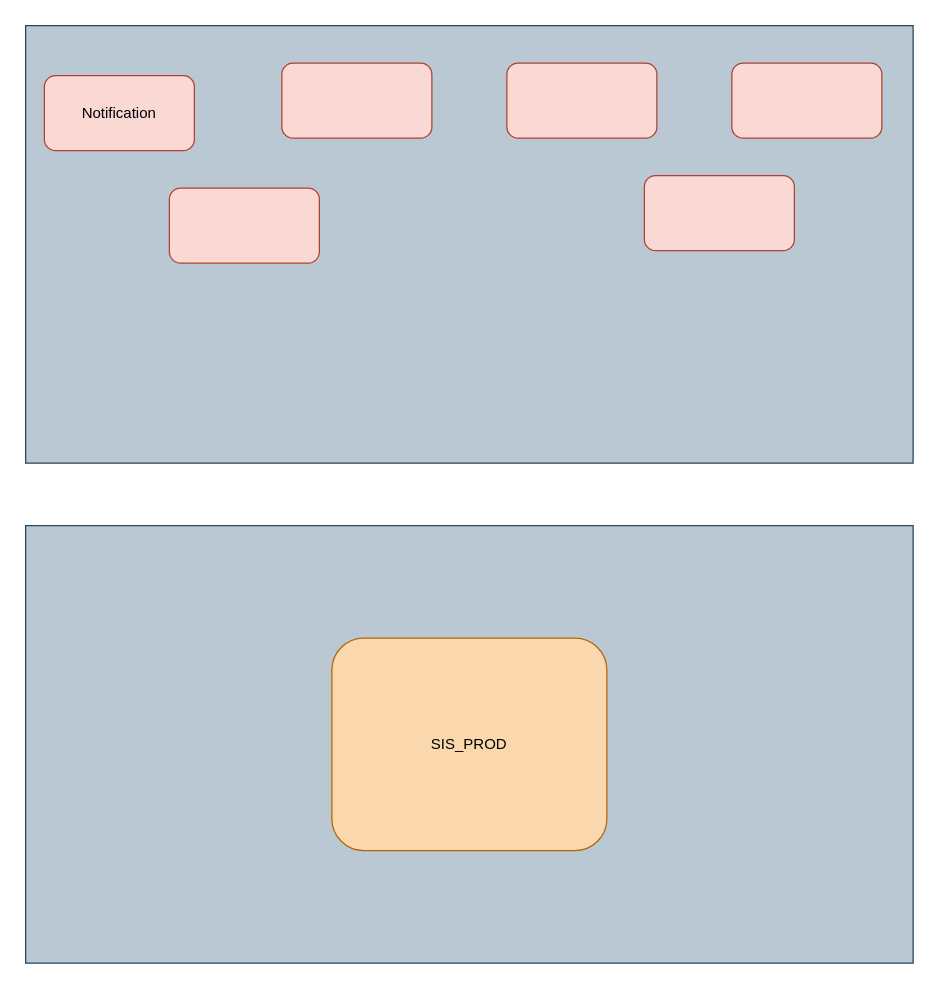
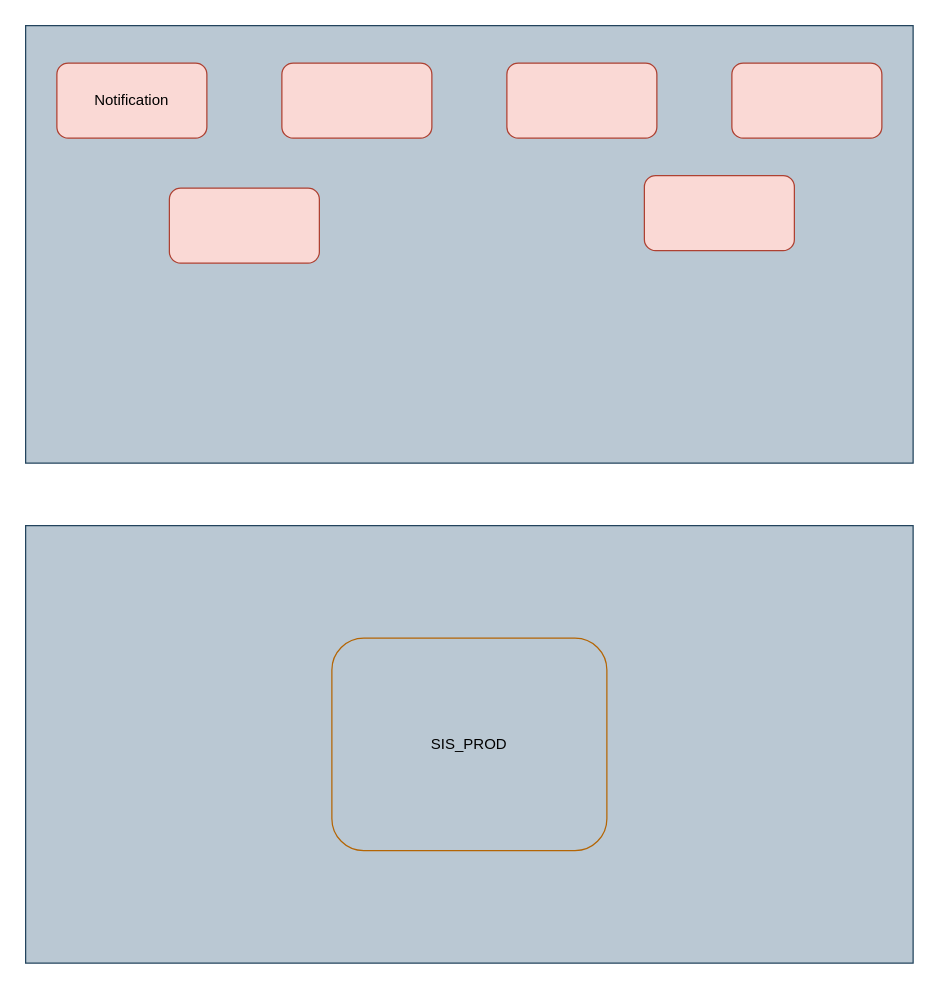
node "Notification": moved (119, 113) -> (132, 101)
node "SIS_PROD": fillcolor #fad7ac -> #bac8d3
